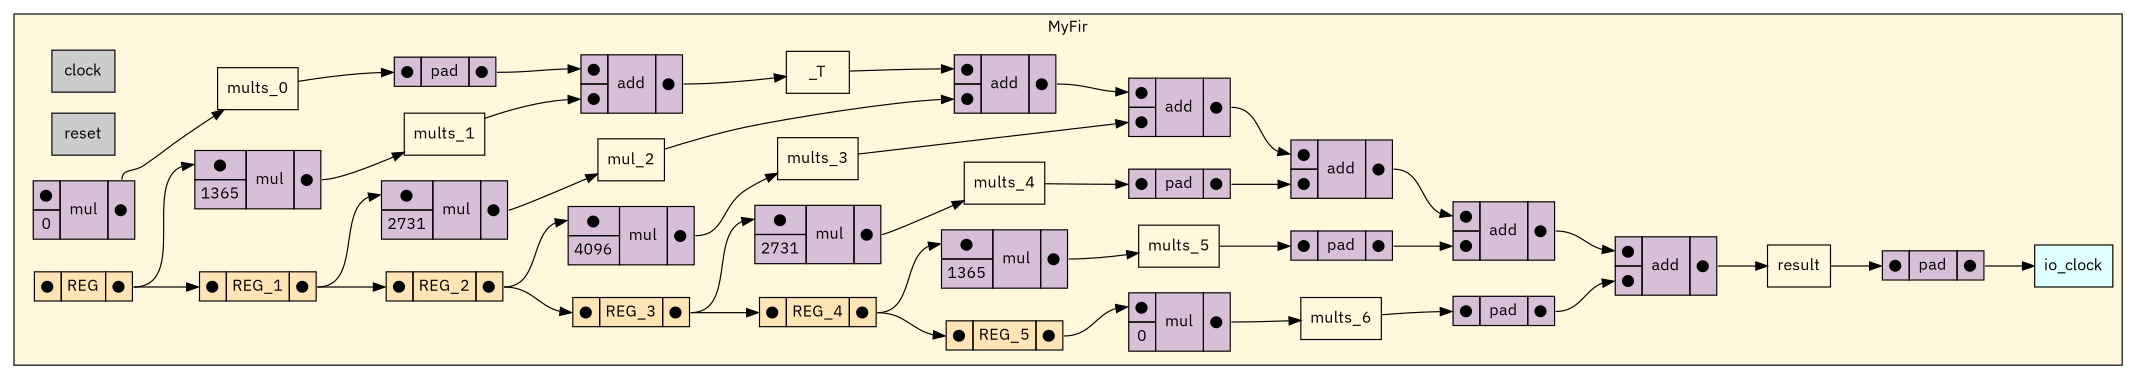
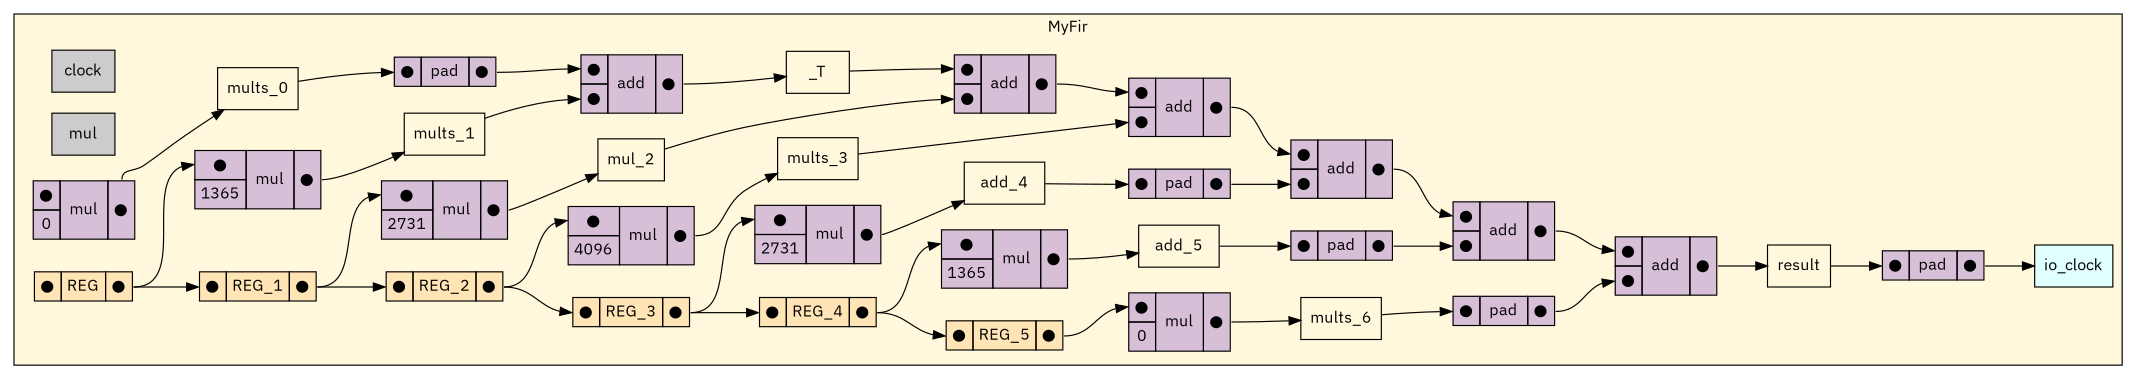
node "reset": label "reset" -> "mul"
node "mults_4": label "mults_4" -> "add_4"
node "mults_5": label "mults_5" -> "add_5"
